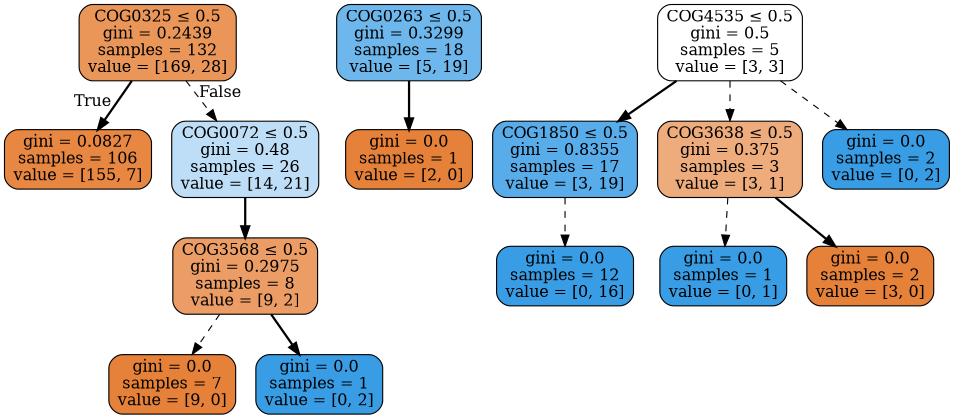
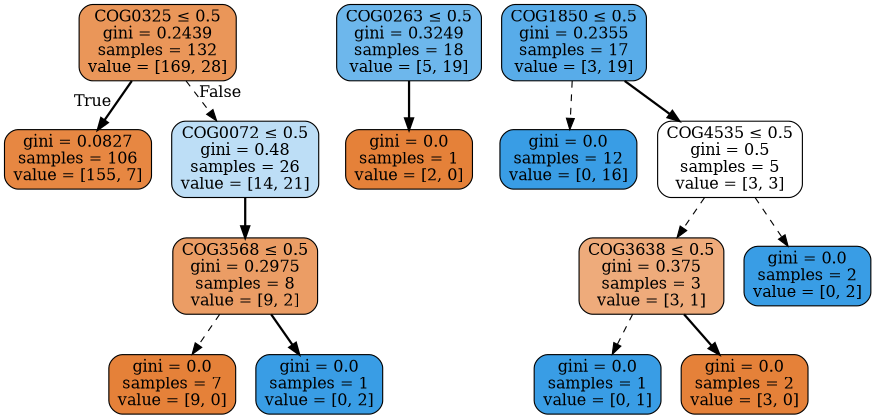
node "COG0263 ≤ 0.5": text "gini = 0.3299" -> "gini = 0.3249"
edge "COG4535 ≤ 0.5" -> "COG1850 ≤ 0.5": reversed
node "COG1850 ≤ 0.5": text "gini = 0.8355" -> "gini = 0.2355"
